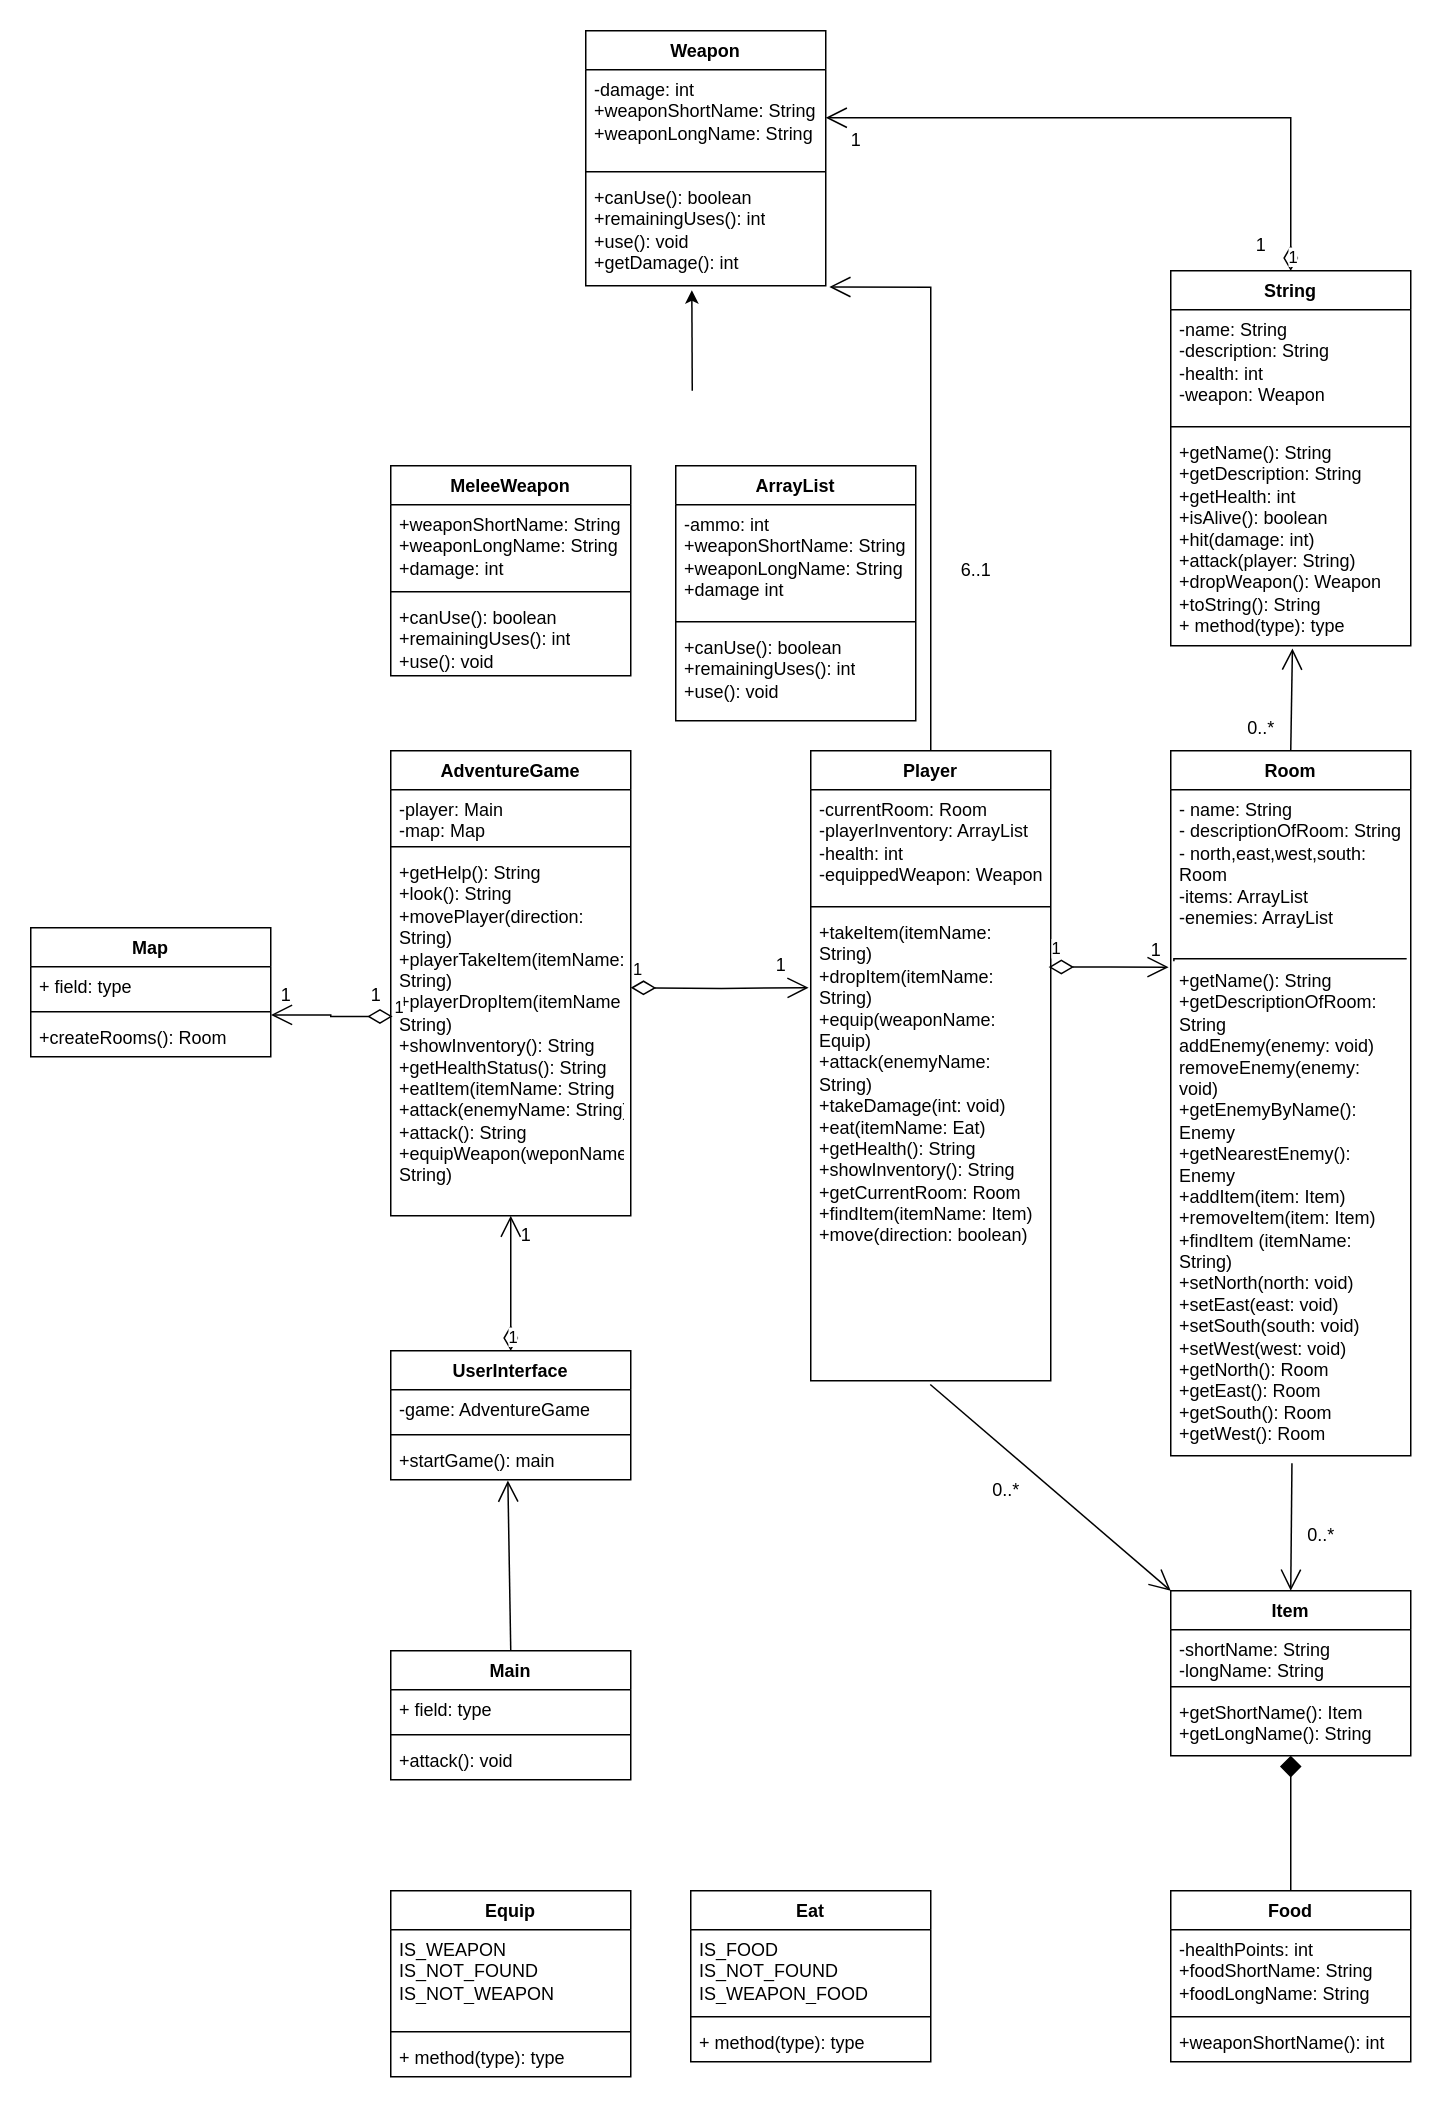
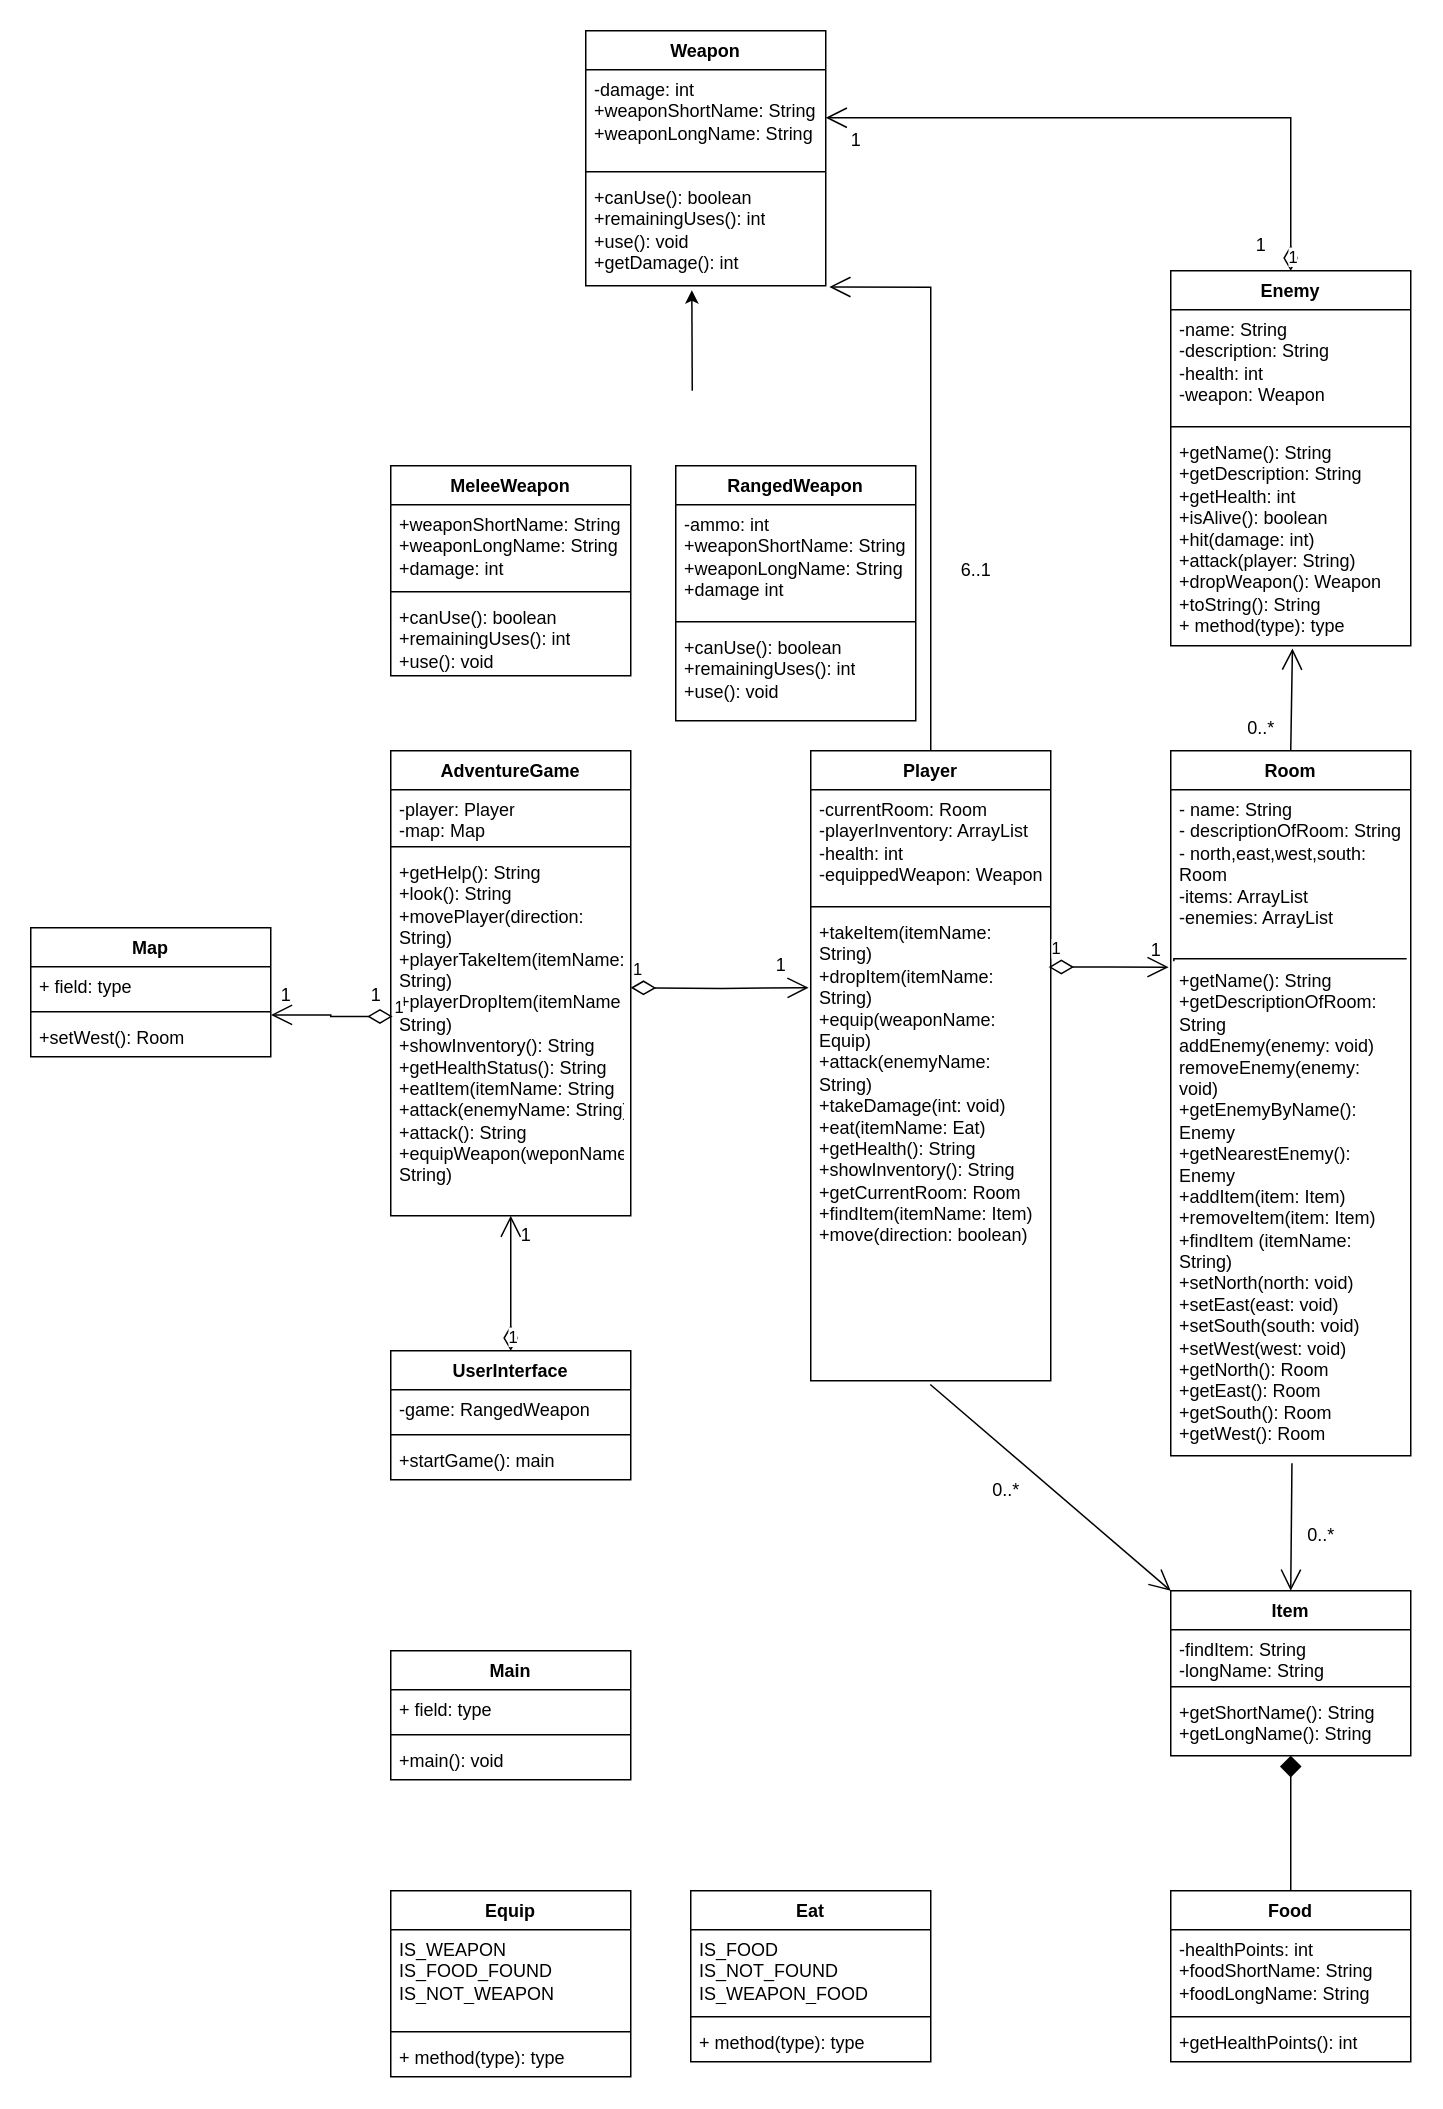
node "String": label "String" -> "Enemy"
node "ArrayList": label "ArrayList" -> "RangedWeapon"
node "-player: Main -map: Map": label "-player: Main -map: Map" -> "-player: Player -map: Map"
node "+createRooms(): Room": label "+createRooms(): Room" -> "+setWest(): Room"
node "-game: AdventureGame": label "-game: AdventureGame" -> "-game: RangedWeapon"
edge "Main" -> "+startGame(): main": removed
node "-shortName: String -longName: String": label "-shortName: String -longName: String" -> "-findItem: String -longName: String"
node "+getShortName(): Item +getLongName(): String": label "+getShortName(): Item +getLongName(): String" -> "+getShortName(): String +getLongName(): String"
node "+attack(): void": label "+attack(): void" -> "+main(): void"
node "IS_WEAPON IS_NOT_FOUND IS_NOT_WEAPON": label "IS_WEAPON IS_NOT_FOUND IS_NOT_WEAPON" -> "IS_WEAPON IS_FOOD_FOUND IS_NOT_WEAPON"
node "+weaponShortName(): int": label "+weaponShortName(): int" -> "+getHealthPoints(): int"
